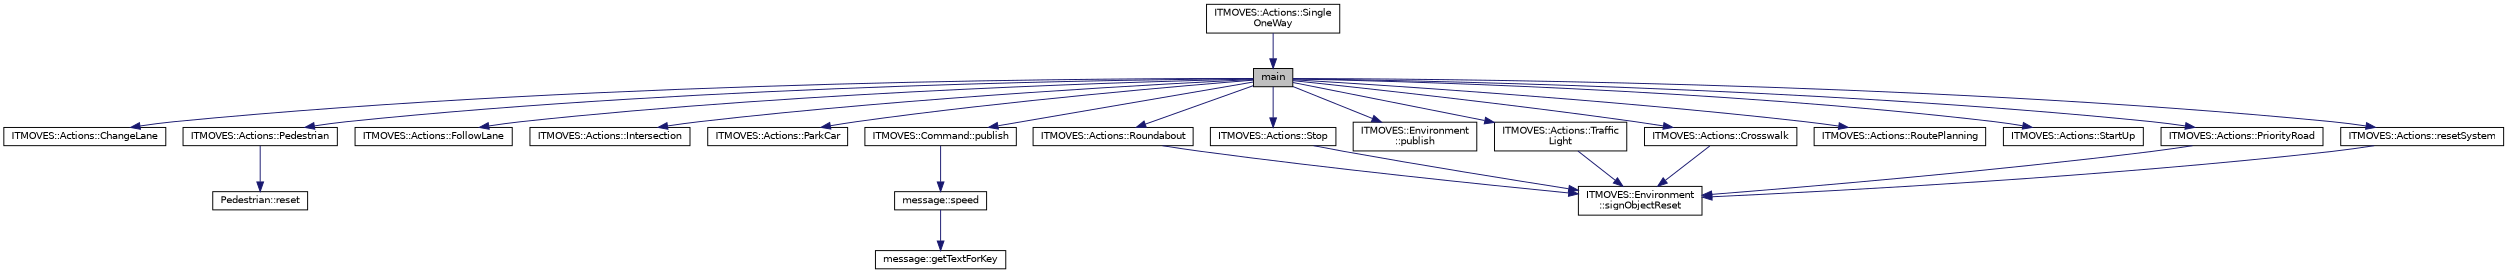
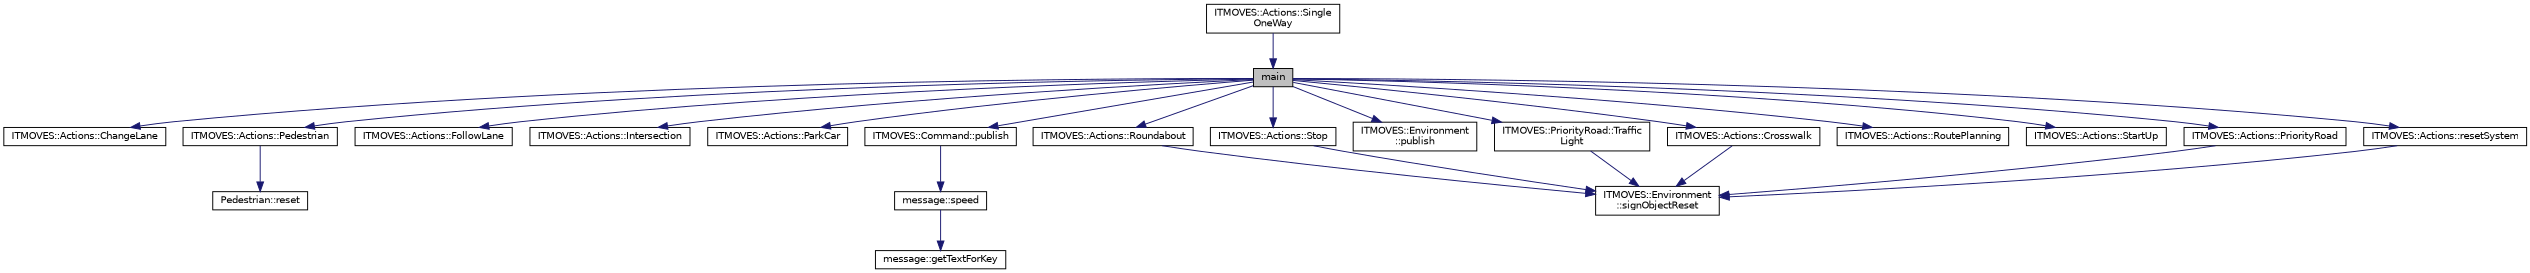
node "ITMOVES::Actions::Traffic Light": label "ITMOVES::Actions::Traffic Light" -> "ITMOVES::PriorityRoad::Traffic Light"
